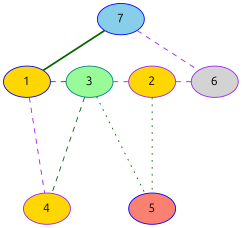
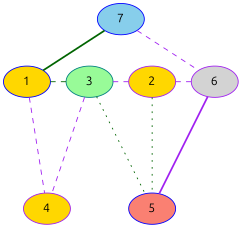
edge "3" -- "4": color darkgreen -> purple
edge "6" -- "5": added
